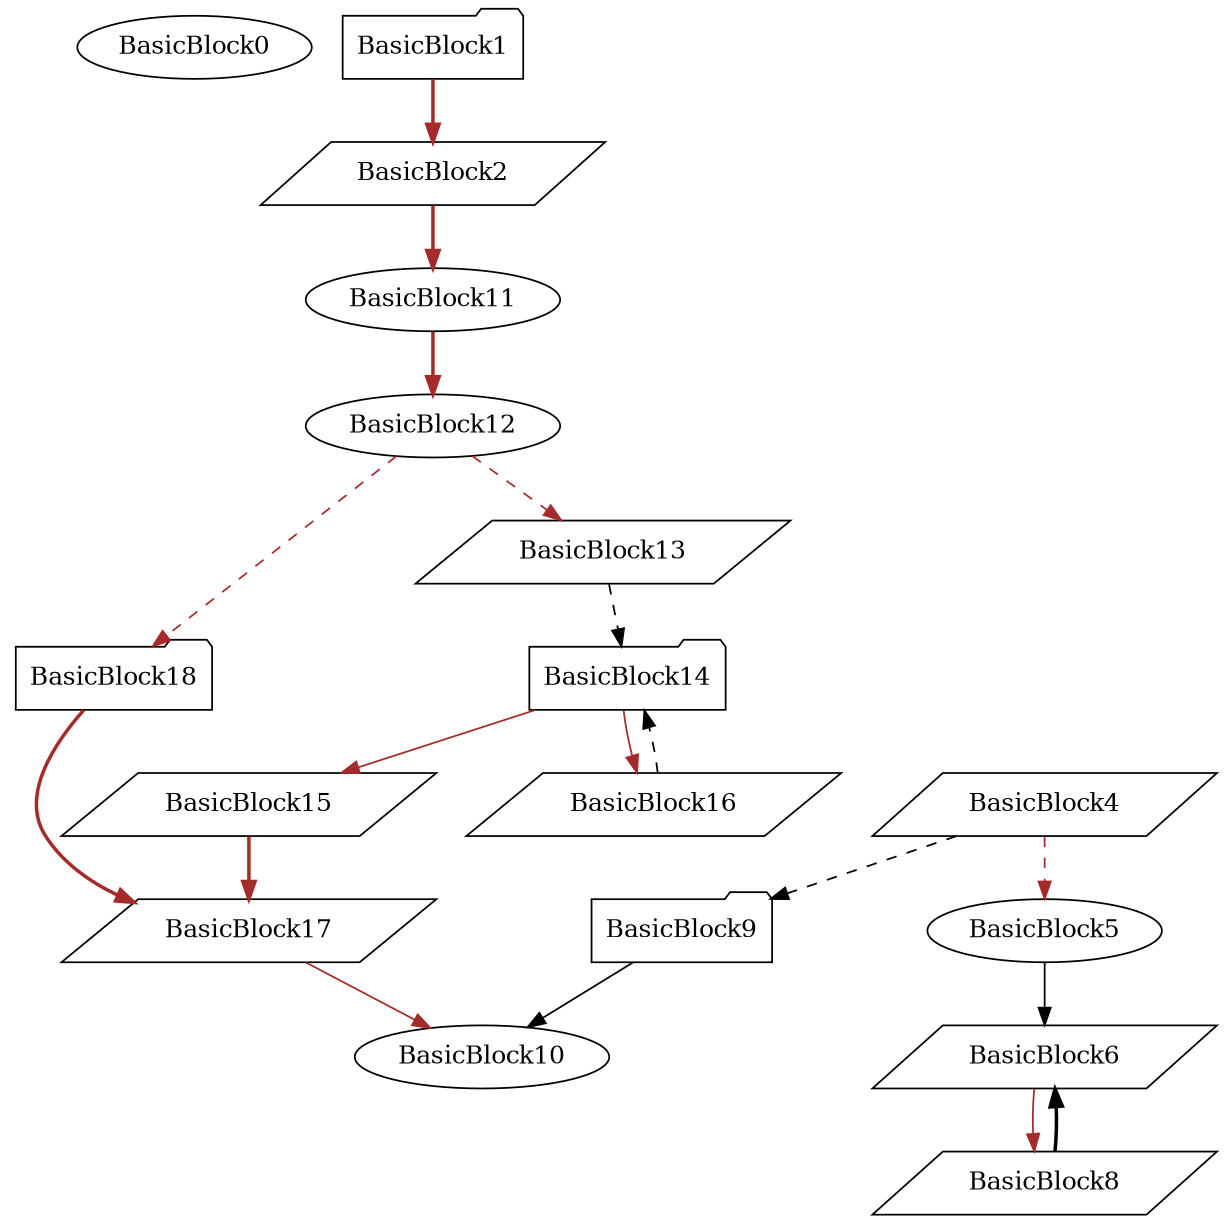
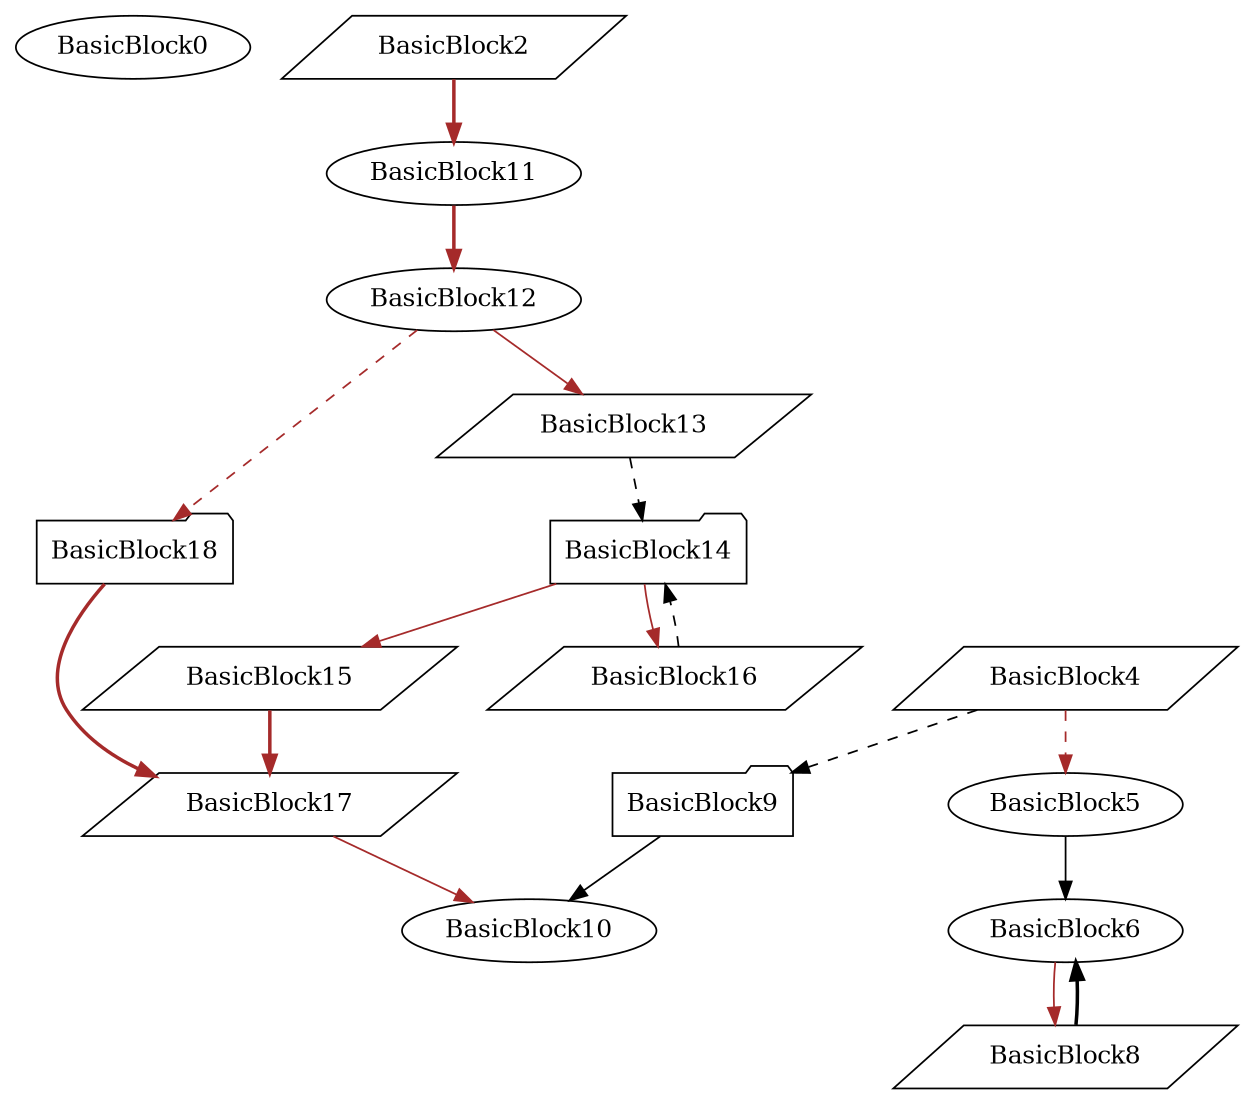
node "BasicBlock1": removed
edge "BasicBlock12" -> "BasicBlock13": style dashed -> solid
node "BasicBlock6": shape parallelogram -> ellipse
